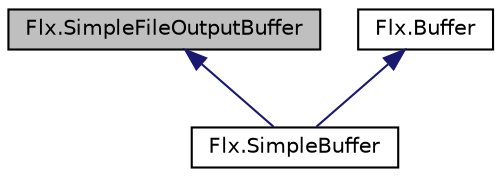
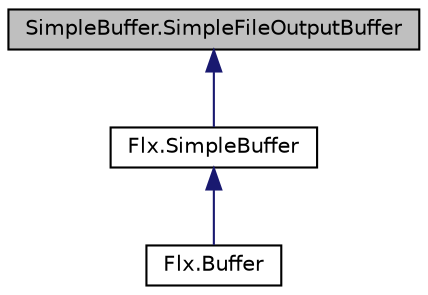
node "Flx.SimpleFileOutputBuffer": label "Flx.SimpleFileOutputBuffer" -> "SimpleBuffer.SimpleFileOutputBuffer"
edge "Flx.SimpleBuffer" -> "Flx.Buffer": reversed
